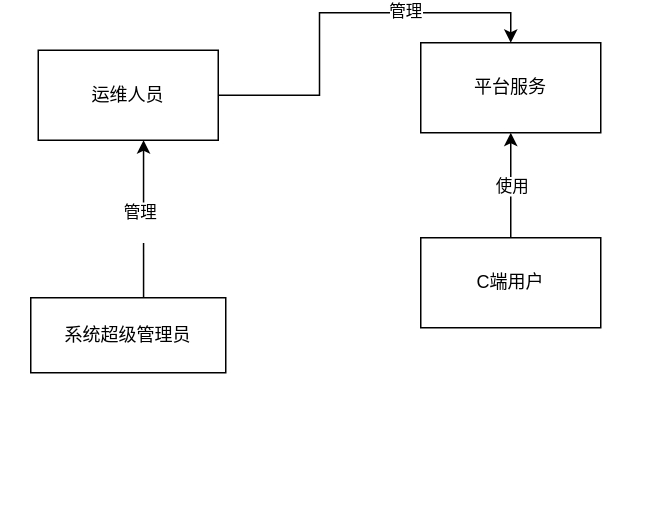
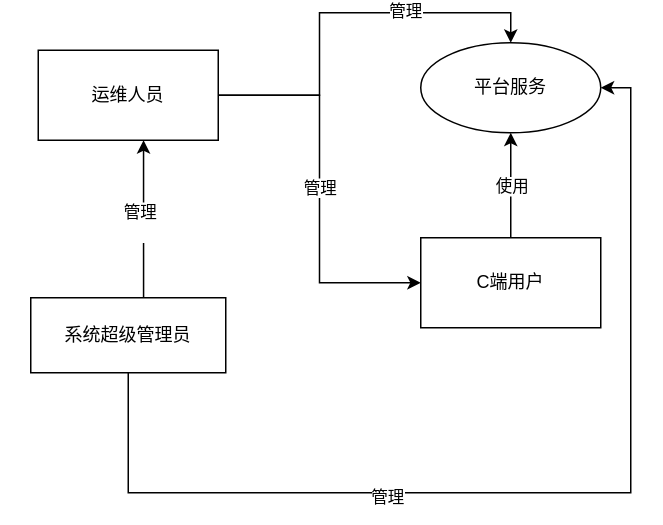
node "平台服务": shape rectangle -> ellipse
edge "运维人员" -> "C端用户": added, label "管理"
edge "系统超级管理员" -> "平台服务": added, label "管理"
